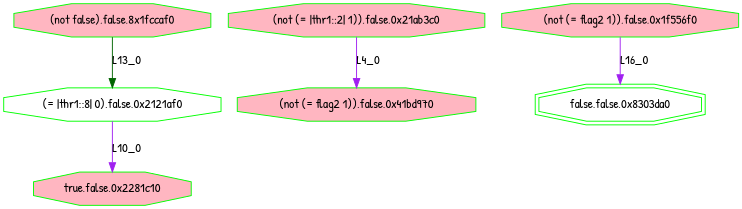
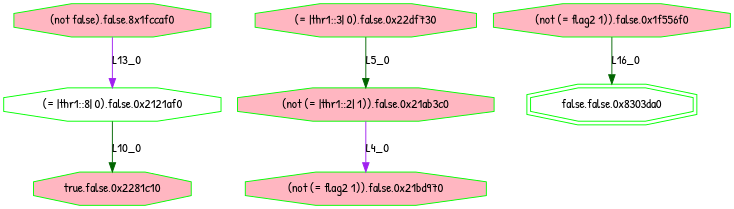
node "(= |thr1::3| 0),false,0x22df730": added
edge "(not (= flag2 1)),false,0x1f556f0" -> "false,false,0x8303da0": color purple -> darkgreen
edge "(not false),false,8x1fccaf0" -> "(= |thr1::8| 0),false,0x2121af0": color darkgreen -> purple
node "(not (= flag2 1)),false,0x41bd970": label "(not (= flag2 1)),false,0x41bd970" -> "(not (= flag2 1)),false,0x21bd970"
edge "(= |thr1::8| 0),false,0x2121af0" -> "true,false,0x2281c10": color purple -> darkgreen
